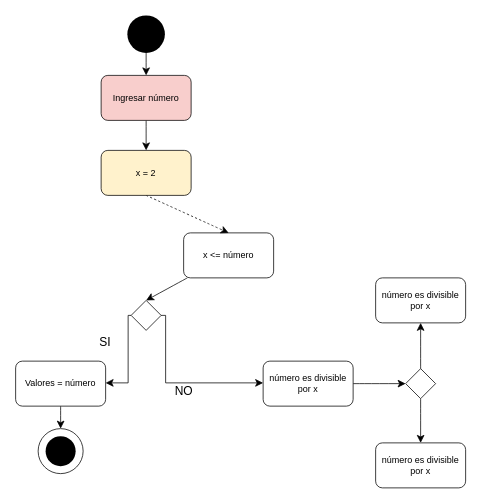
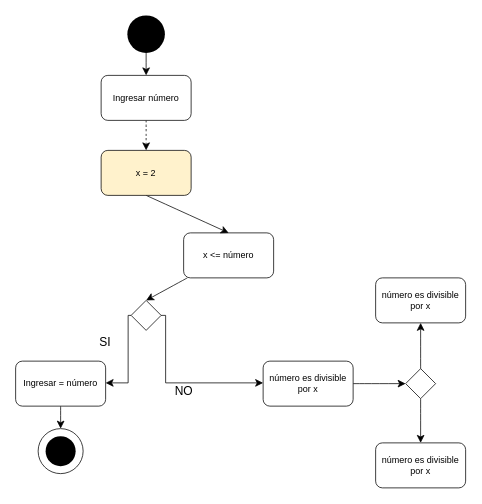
node "Ingresar número": fillcolor #f8cecc -> #ffffff
edge "Ingresar número" -> "x = 2": style solid -> dashed
edge "x = 2" -> "x <= número": style dashed -> solid
node "Valores = número": label "Valores = número" -> "Ingresar = número"
